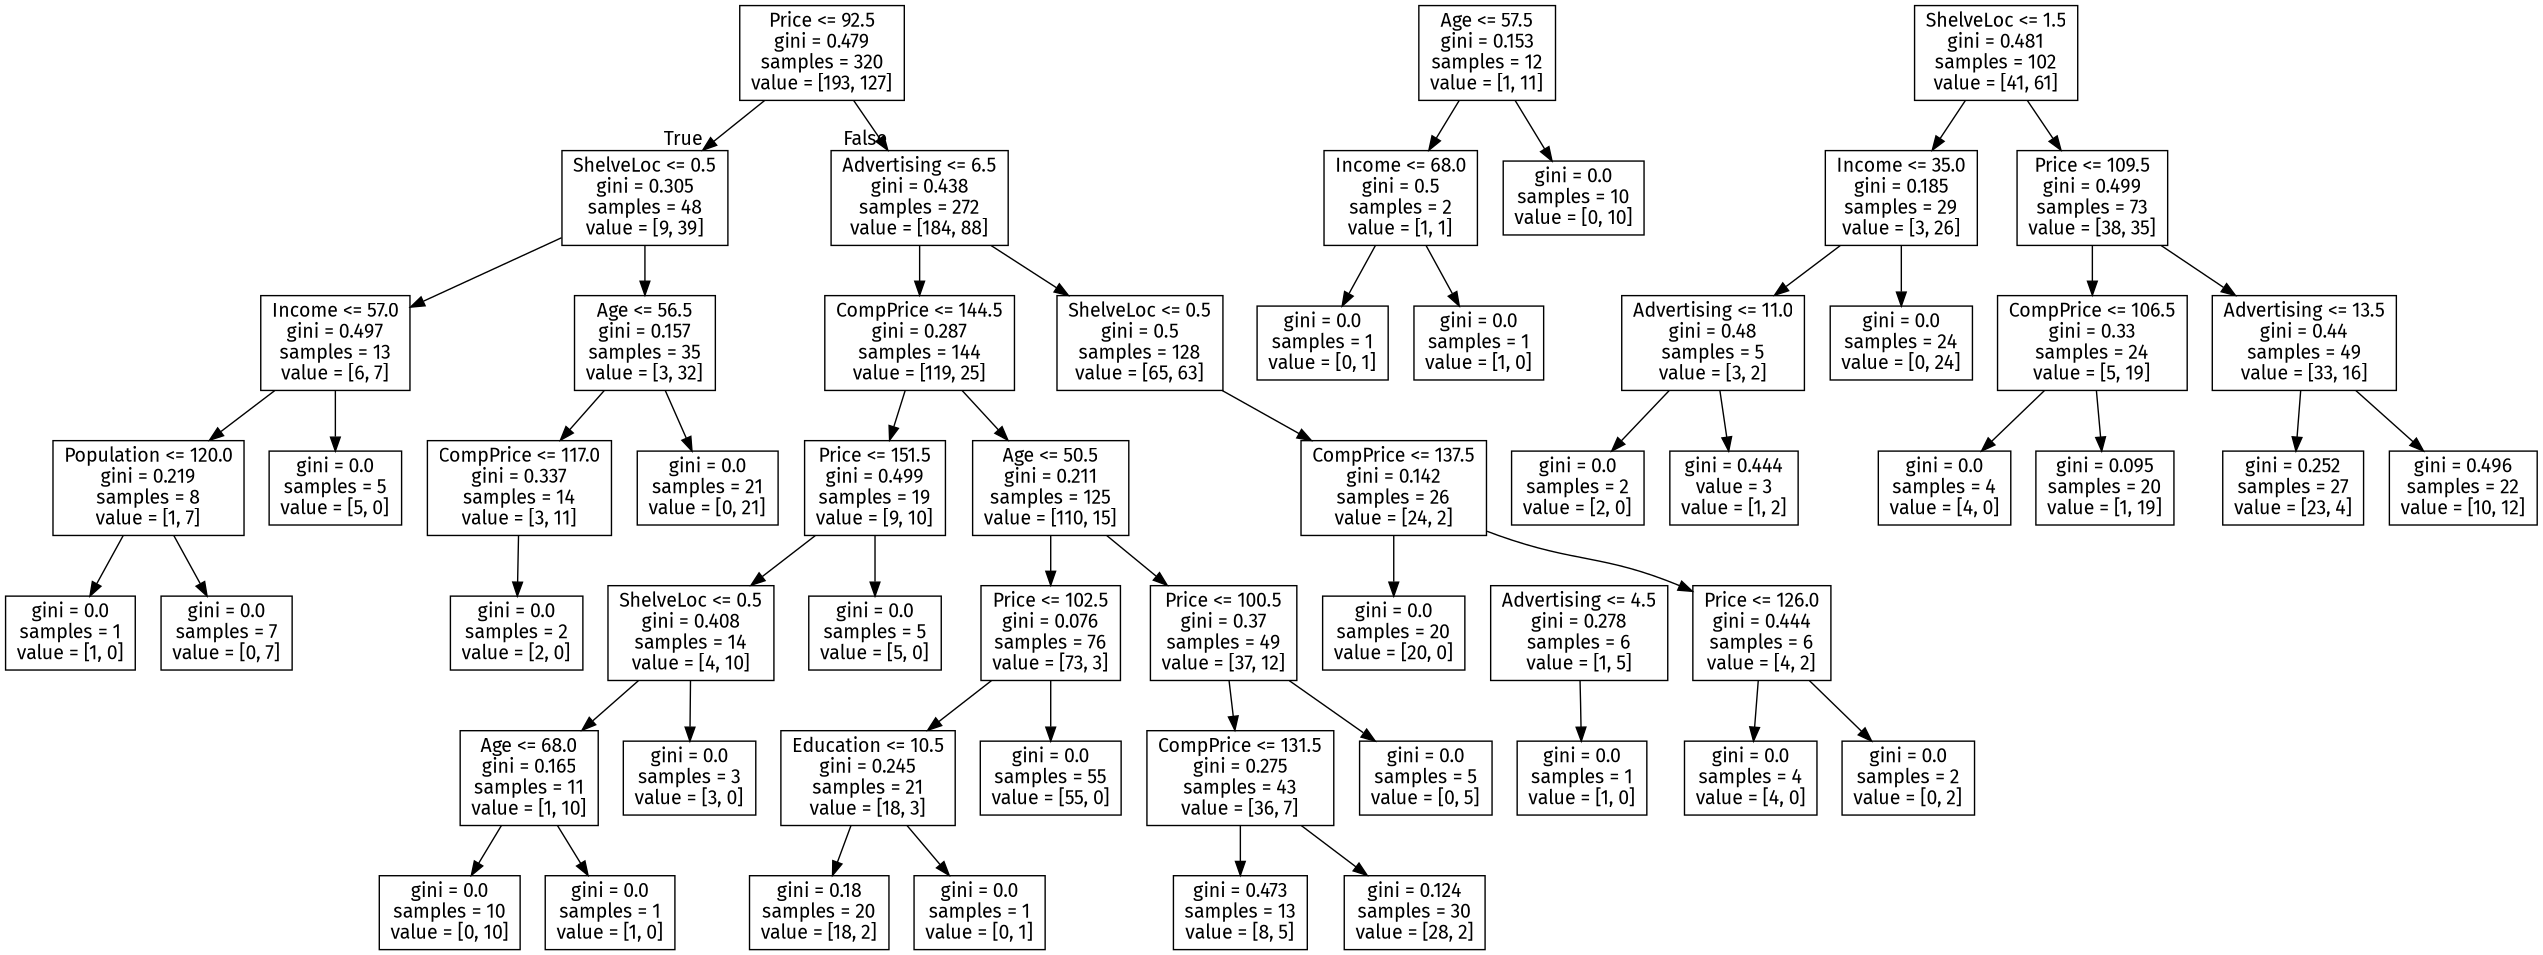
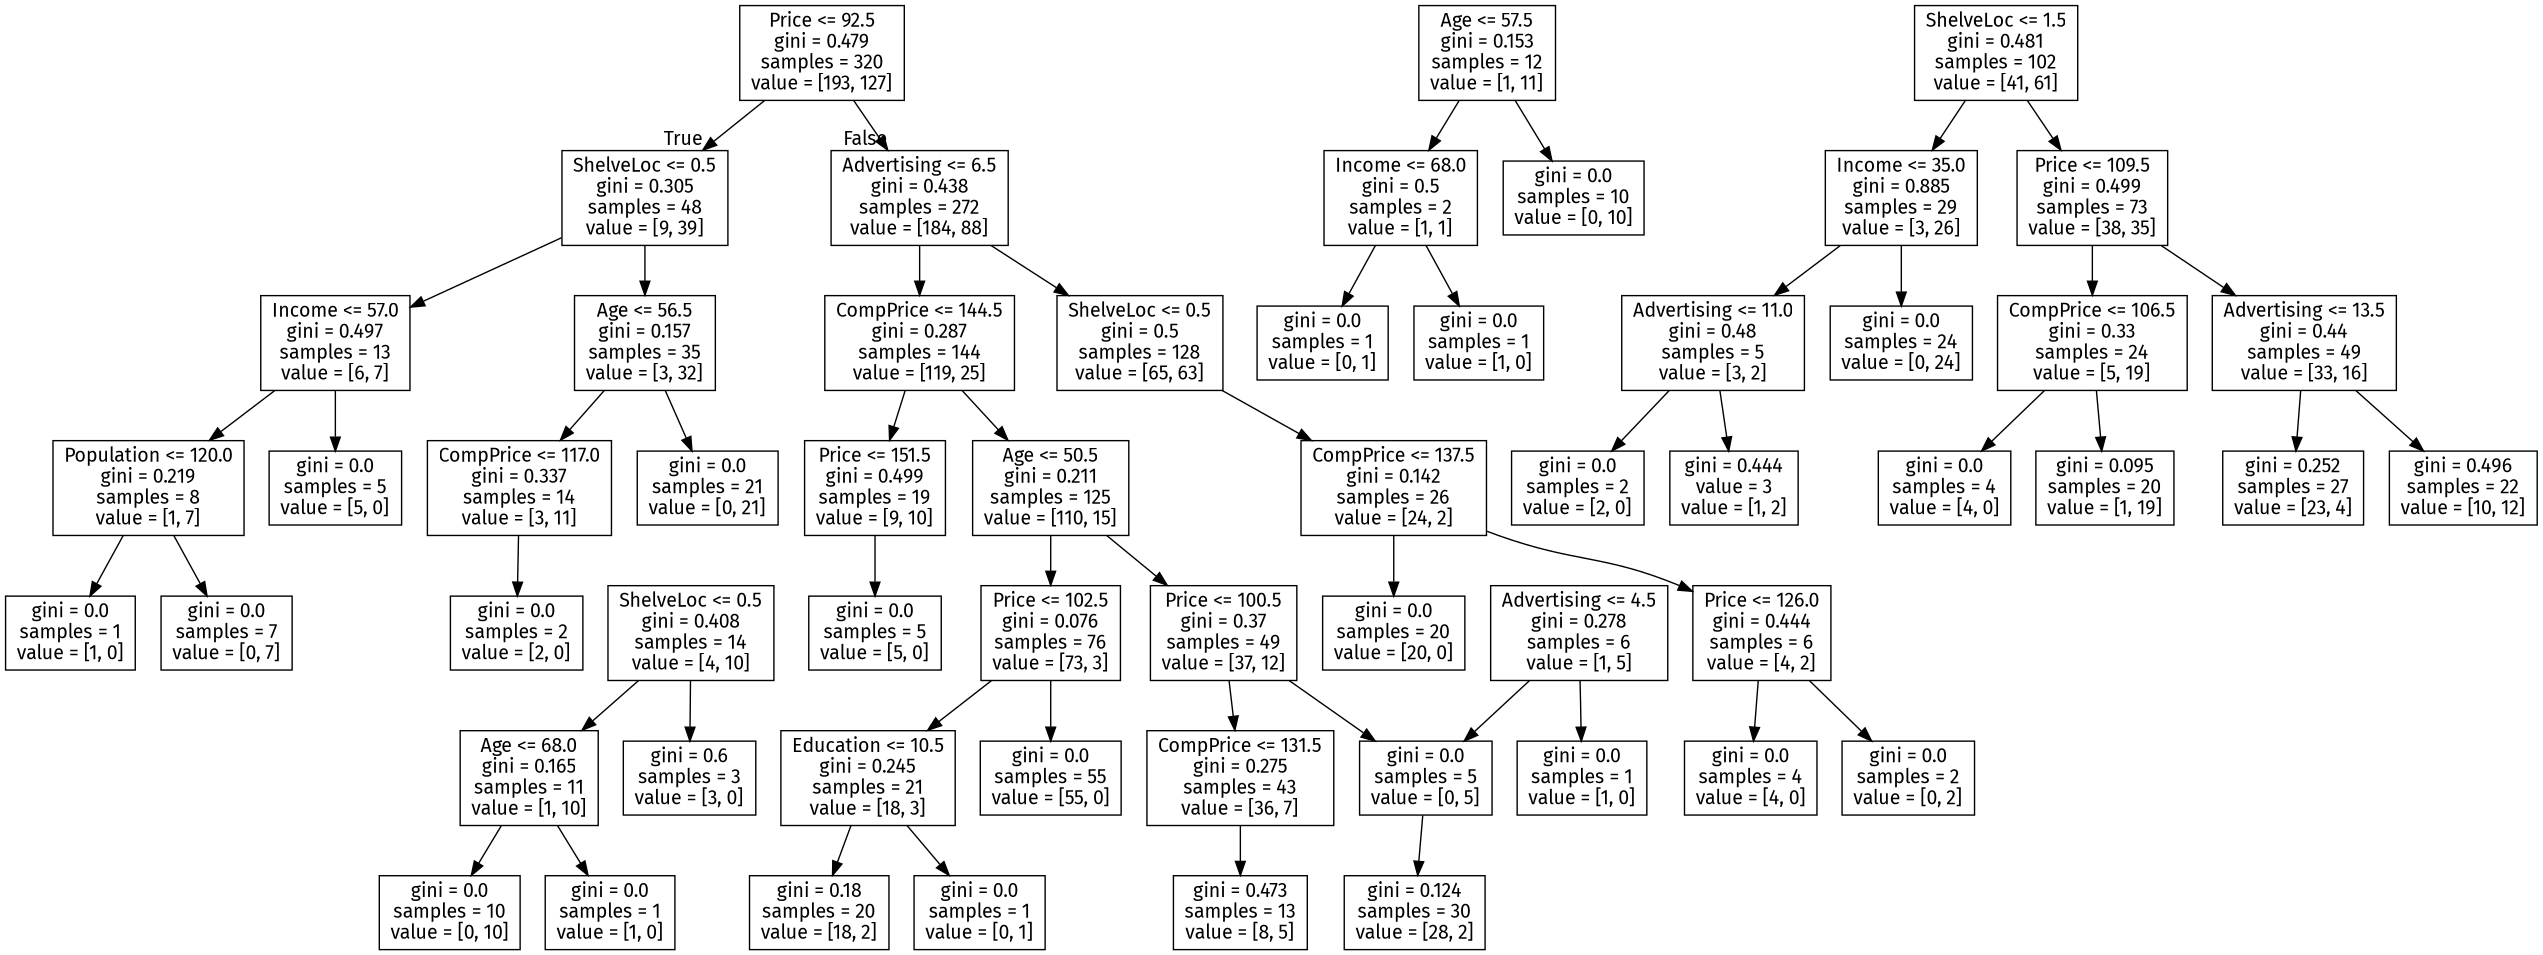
node "Income <= 35.0 gini = 0.185 samples = 29 value = [3, 26]": label "Income <= 35.0 gini = 0.185 samples = 29 value = [3, 26]" -> "Income <= 35.0 gini = 0.885 samples = 29 value = [3, 26]"
edge "Price <= 151.5 gini = 0.499 samples = 19 value = [9, 10]" -> "ShelveLoc <= 0.5 gini = 0.408 samples = 14 value = [4, 10]": removed
edge "Advertising <= 4.5 gini = 0.278 samples = 6 value = [1, 5]" -> "gini = 0.0 samples = 5 value = [0, 5]": added
node "gini = 0.0 samples = 3 value = [3, 0]": label "gini = 0.0 samples = 3 value = [3, 0]" -> "gini = 0.6 samples = 3 value = [3, 0]"
edge "CompPrice <= 131.5 gini = 0.275 samples = 43 value = [36, 7]" -> "gini = 0.124 samples = 30 value = [28, 2]": now "gini = 0.0 samples = 5 value = [0, 5]" -> "gini = 0.124 samples = 30 value = [28, 2]"
